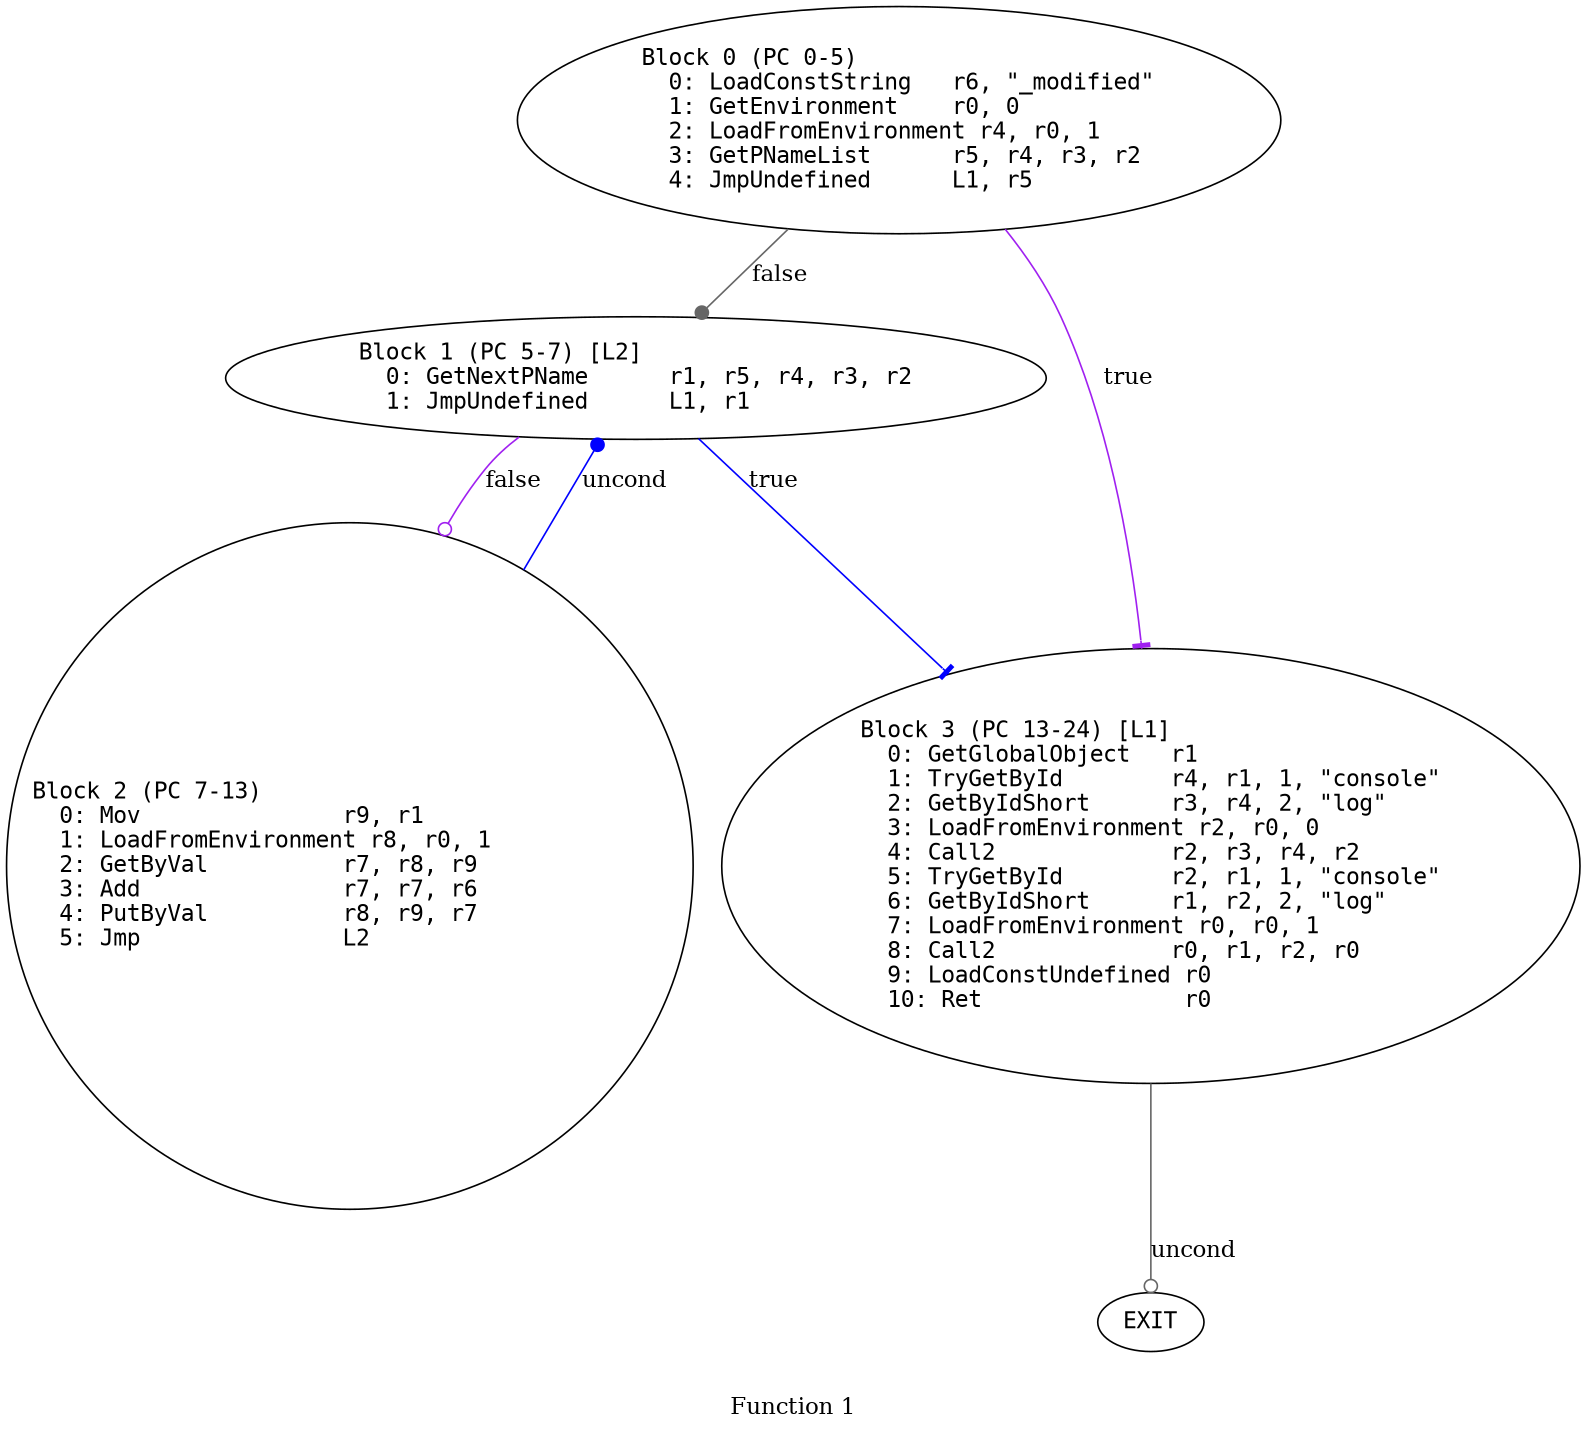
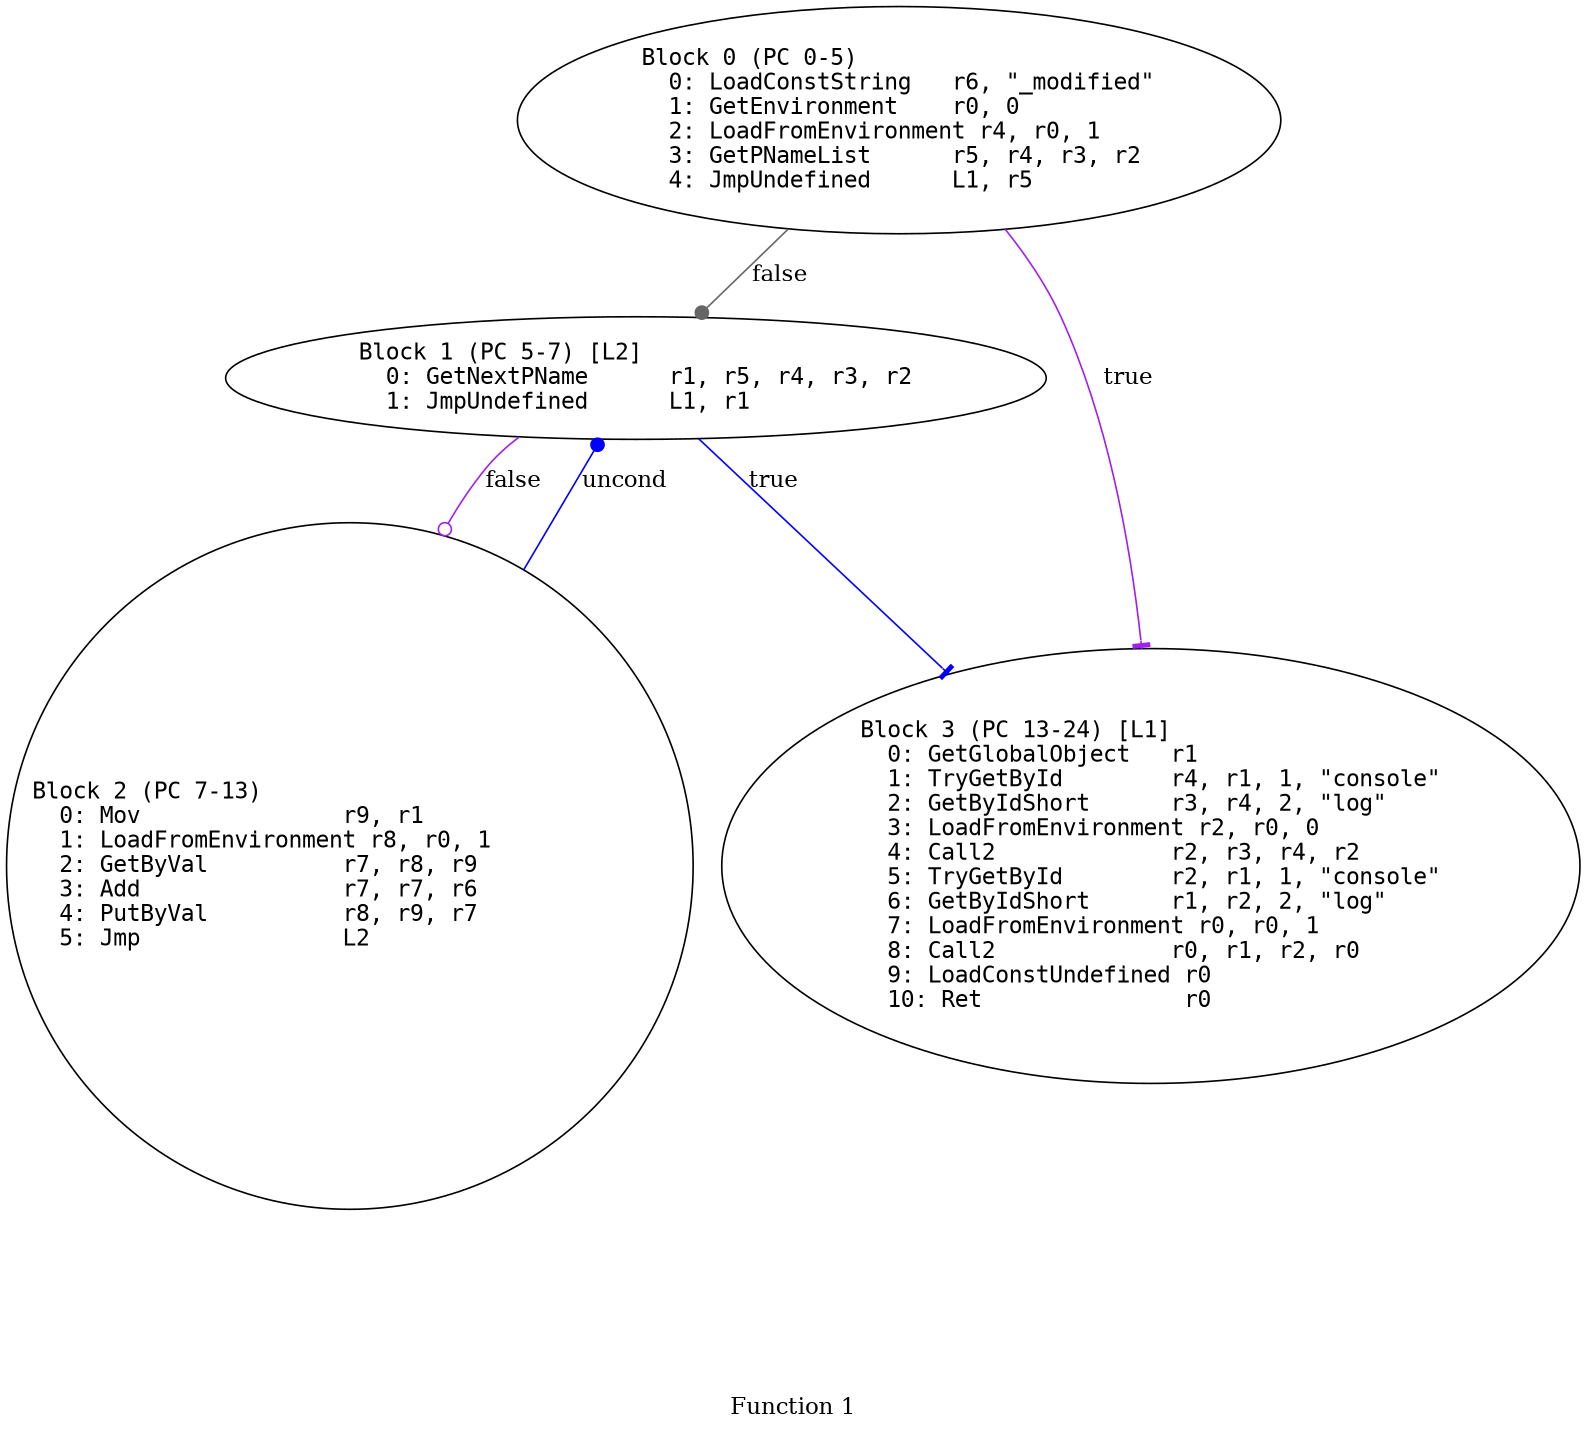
node "EXIT": removed
